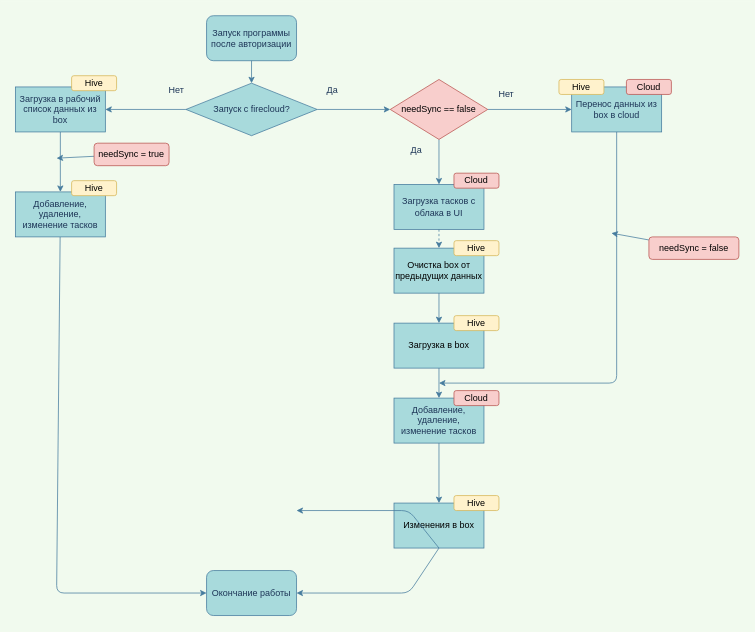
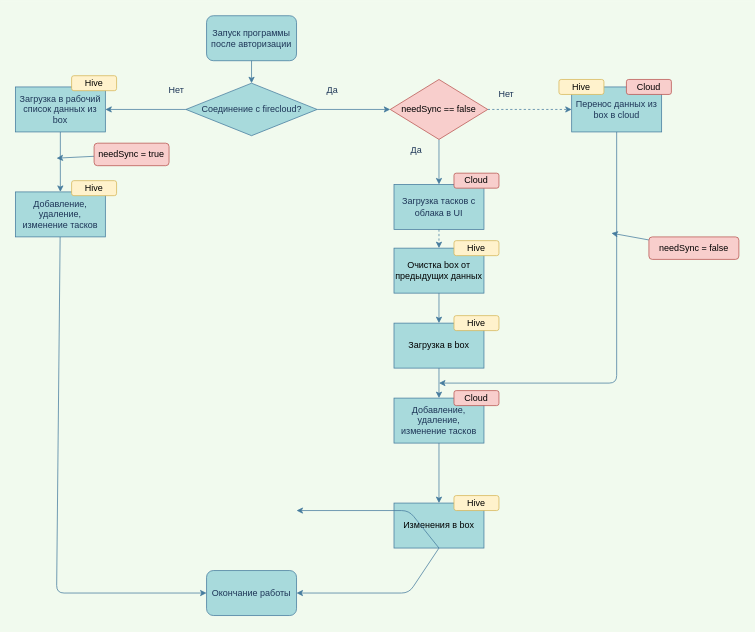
node "Запуск с firecloud?": label "Запуск с firecloud?" -> "Соединение с firecloud?"
edge "needSync == false" -> "Перенос данных из box в cloud": style solid -> dashed
